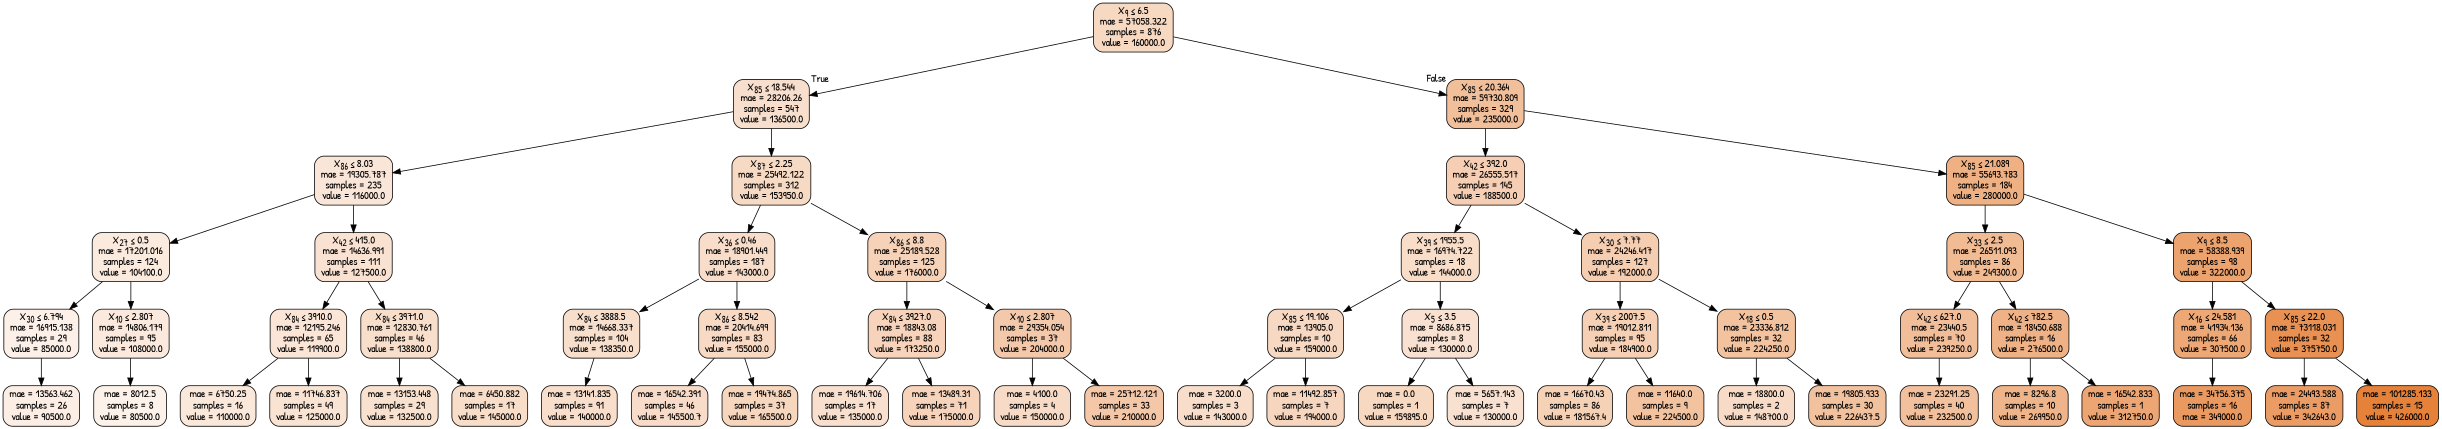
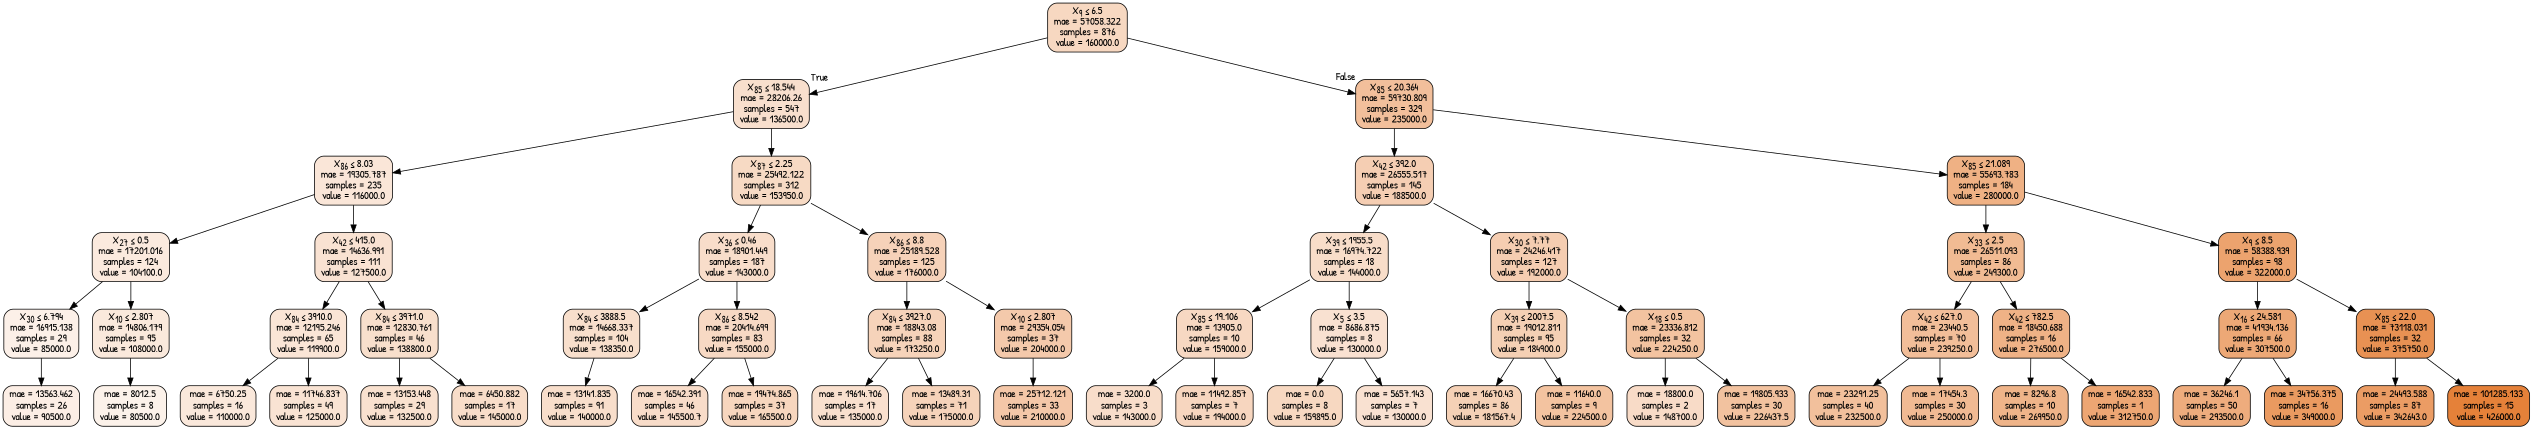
node "mae = 4100.0": removed
node "mae = 0.0": text "samples = 1" -> "samples = 8"
node "mae = 17454.3": added
node "mae = 36246.1": added
node "mae = 34756.375": text "mae = 349000.0" -> "value = 349000.0"
